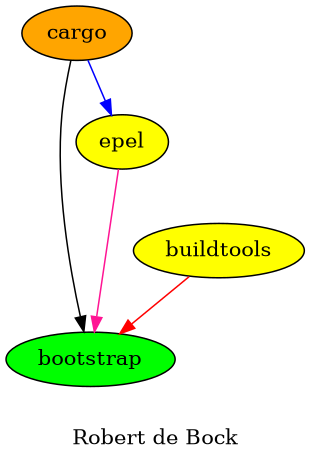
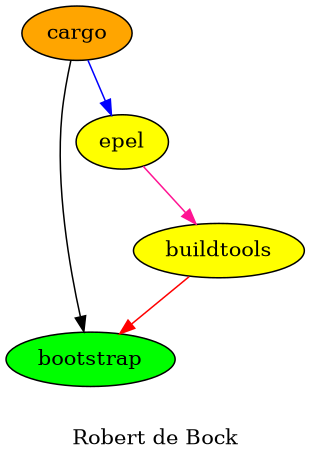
edge "epel" -> "bootstrap": now "epel" -> "buildtools"
